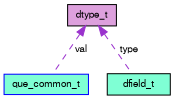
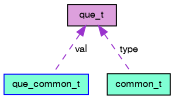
node "dtype_t": label "dtype_t" -> "que_t"
node "dfield_t": label "dfield_t" -> "common_t"
